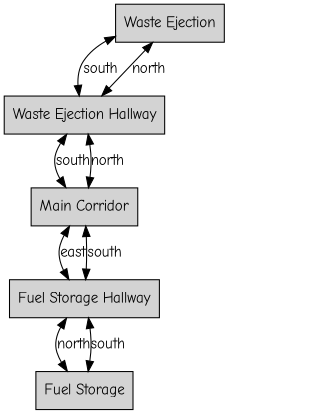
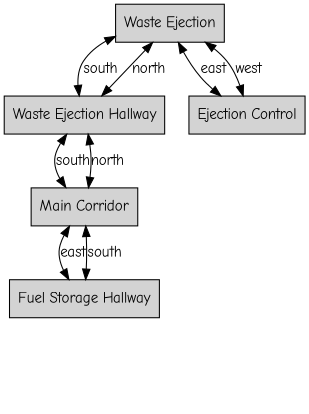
node "Ejection Control": added
node "Fuel Storage": removed
